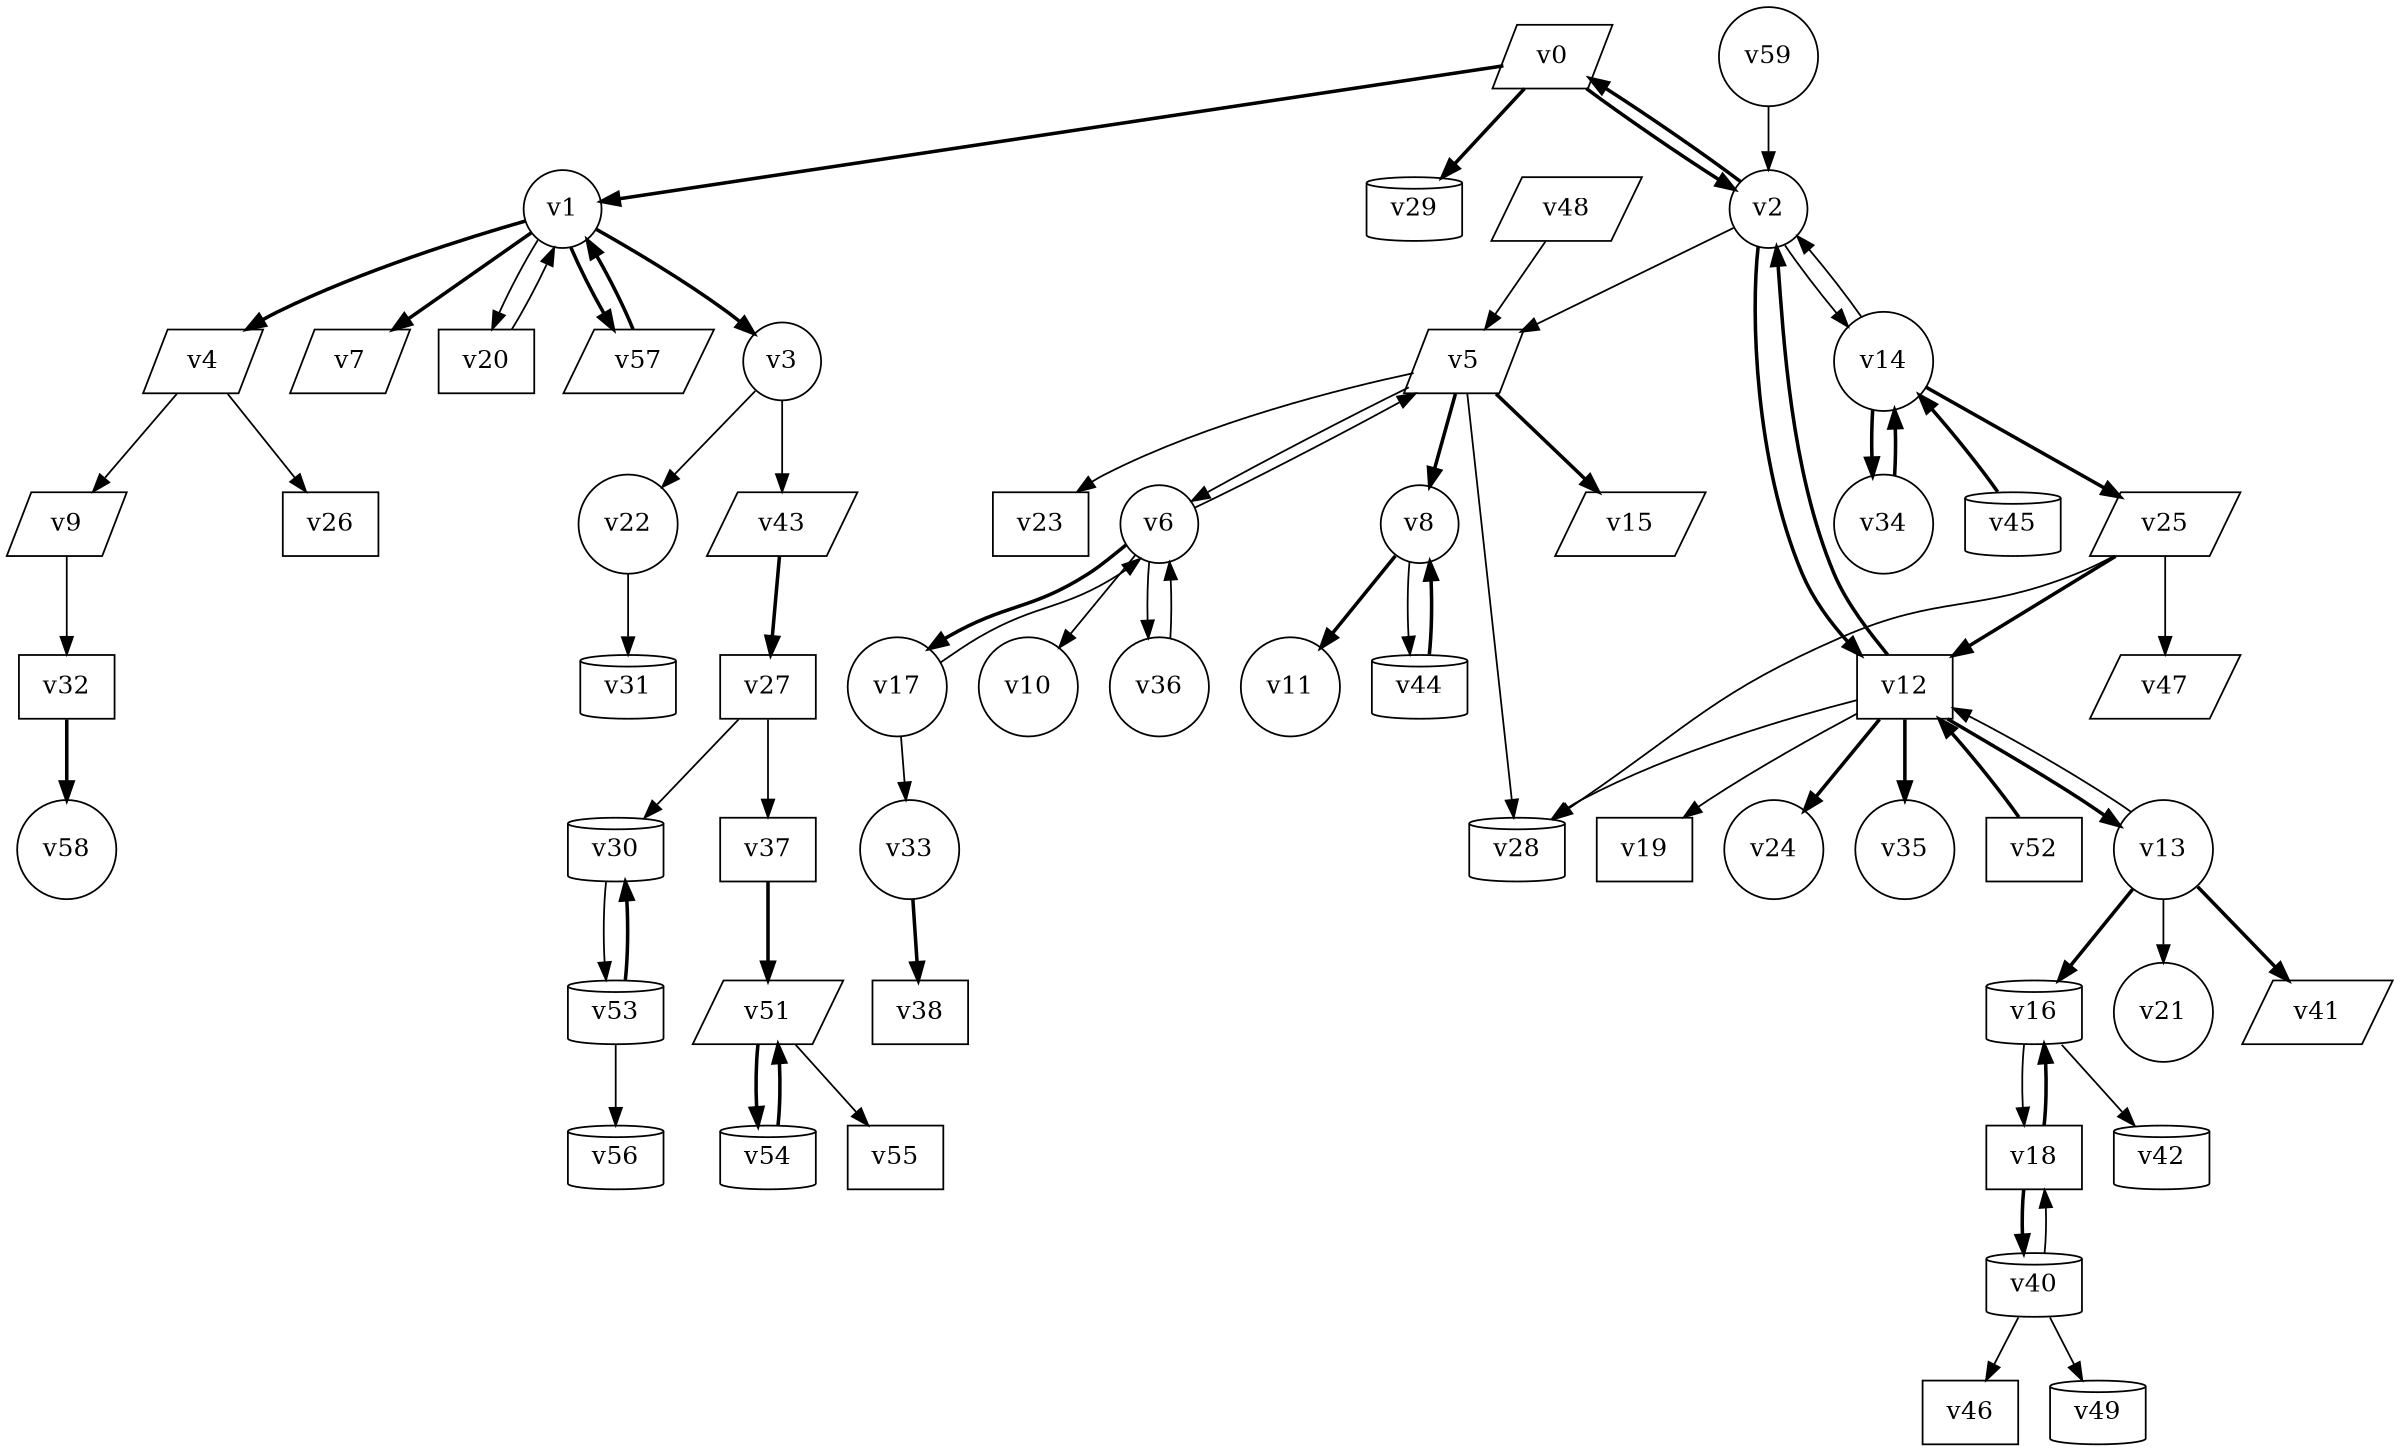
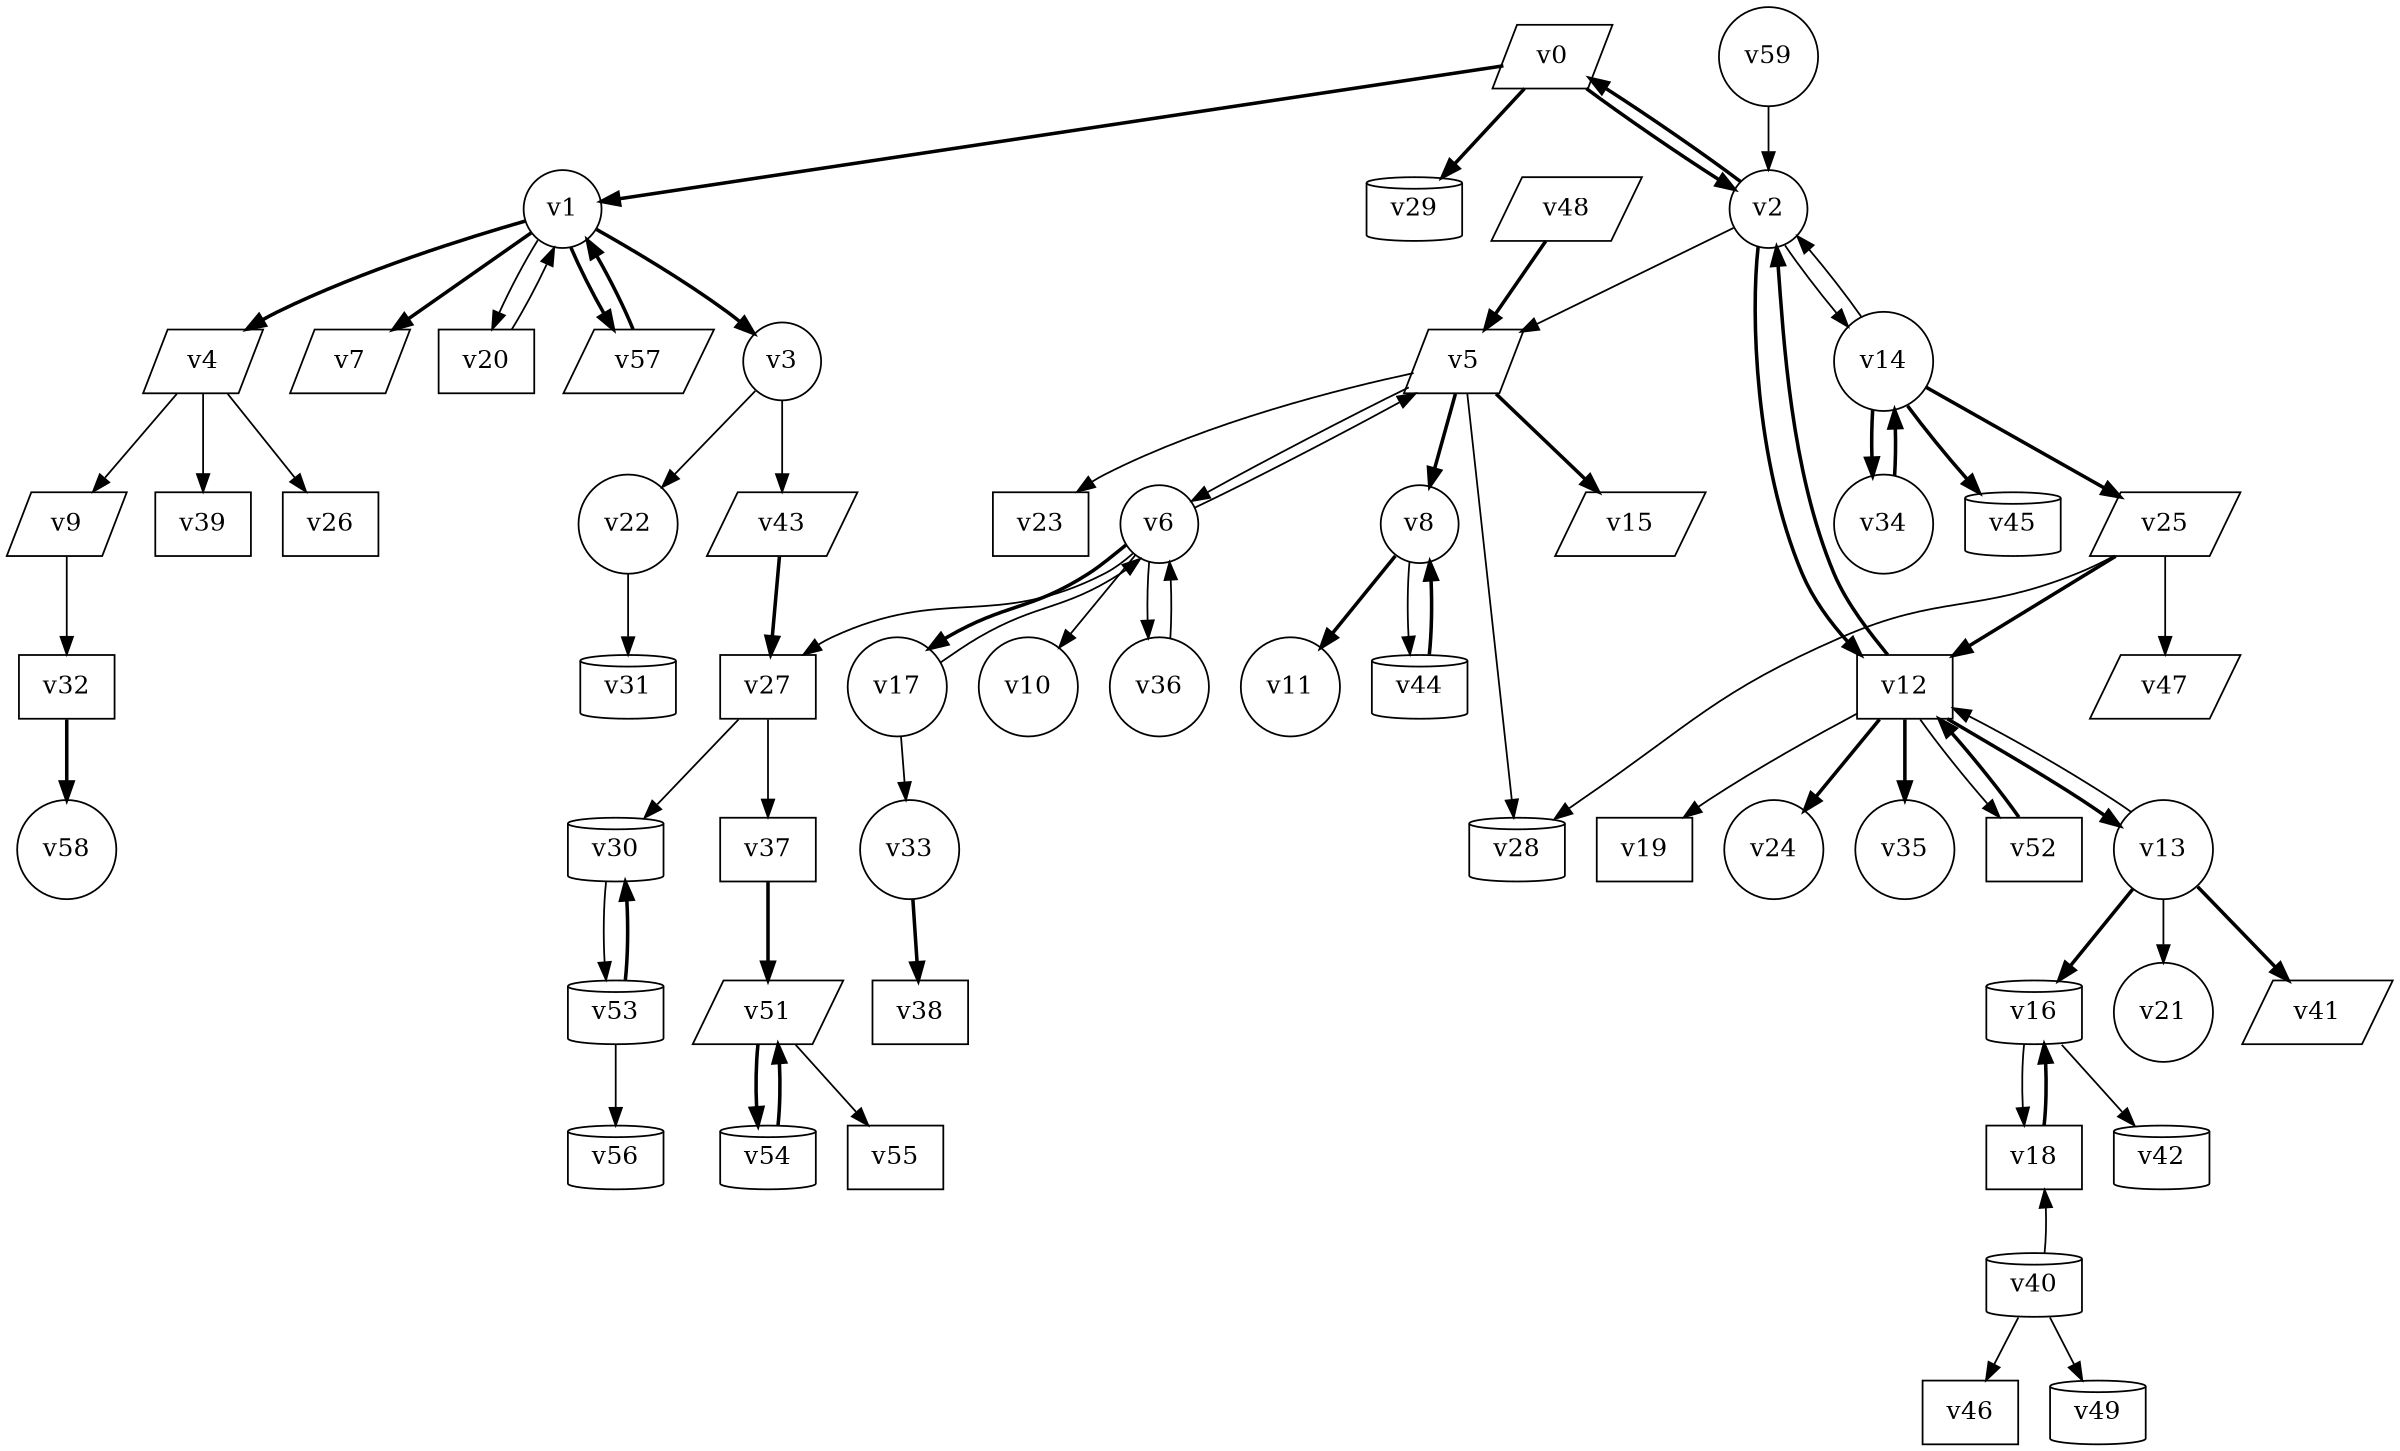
edge "v48" -> "v5": style solid -> bold
edge "v45" -> "v14": reversed
node "v39": added
edge "v6" -> "v27": added
edge "v12" -> "v28": now "v12" -> "v52"
edge "v18" -> "v40": removed
